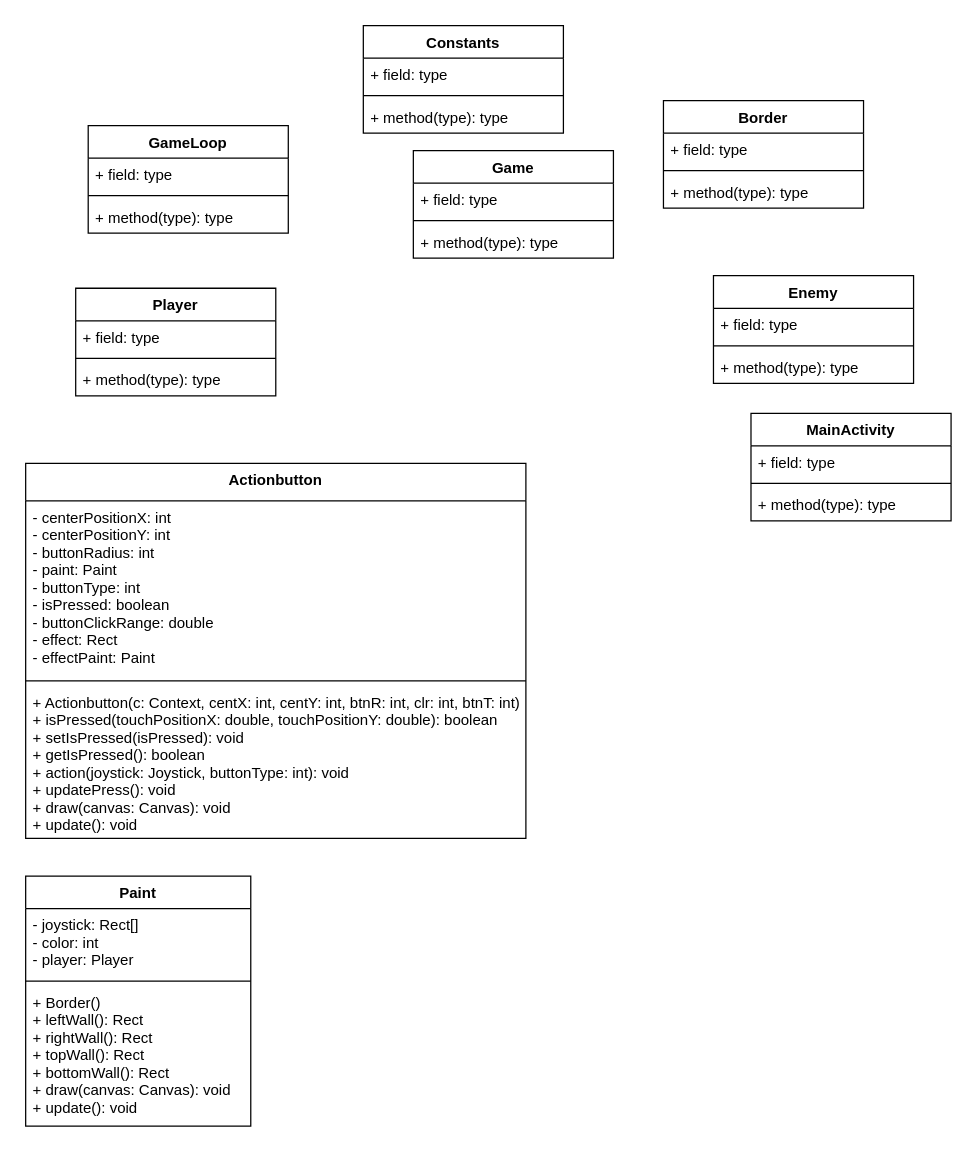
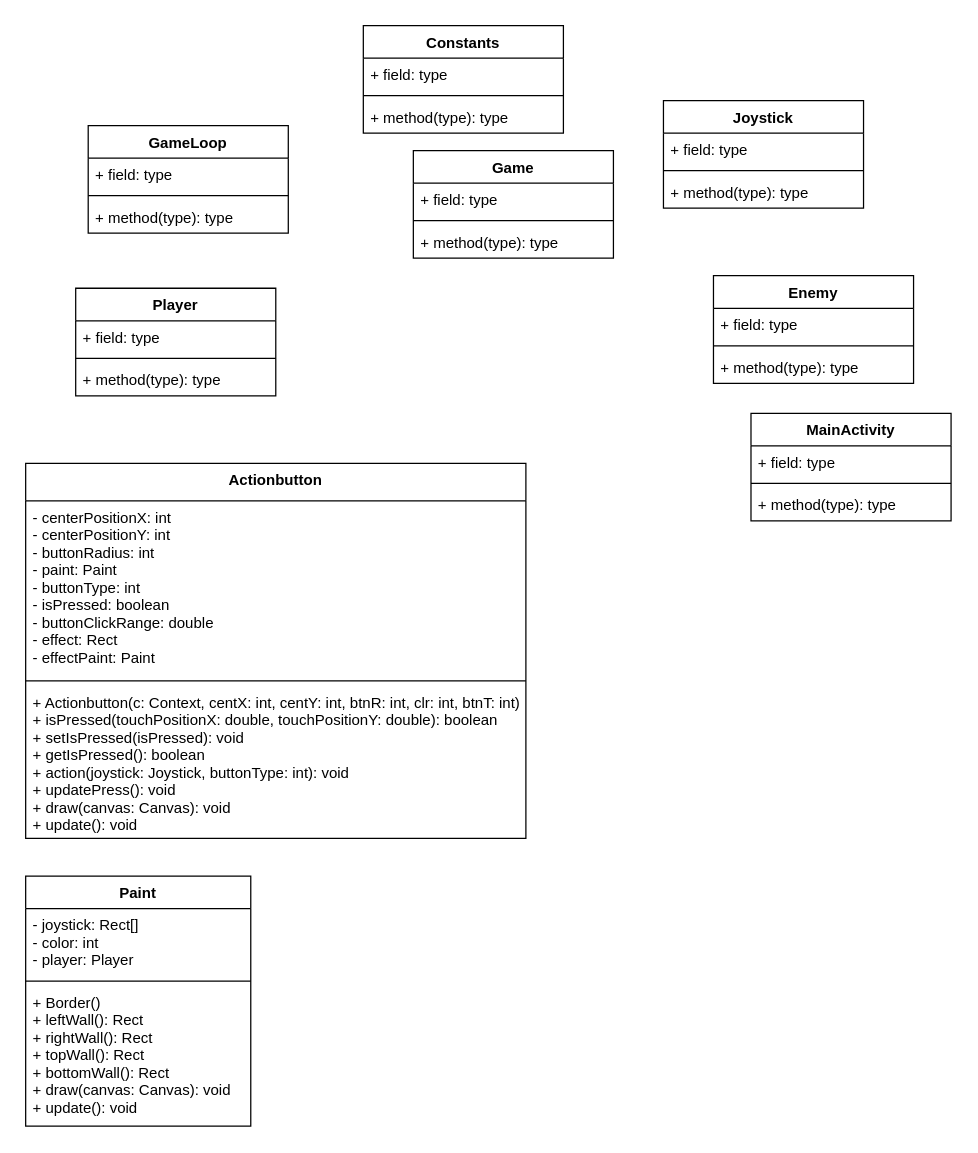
node "Border": label "Border" -> "Joystick"
